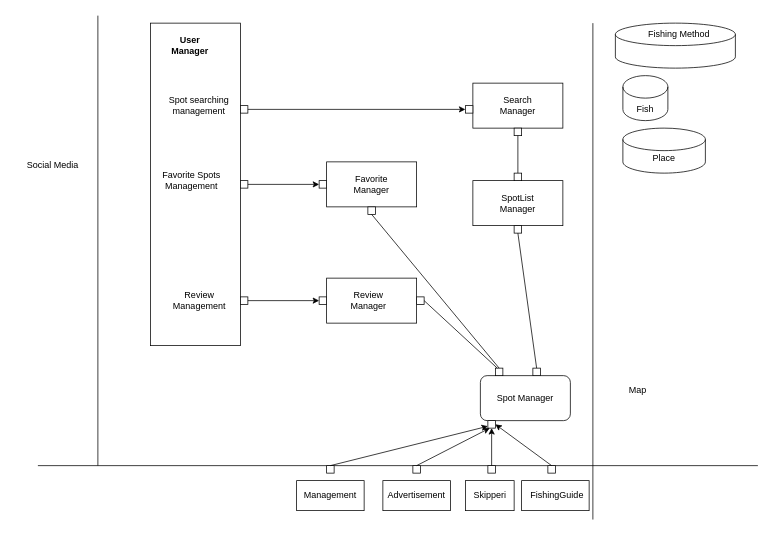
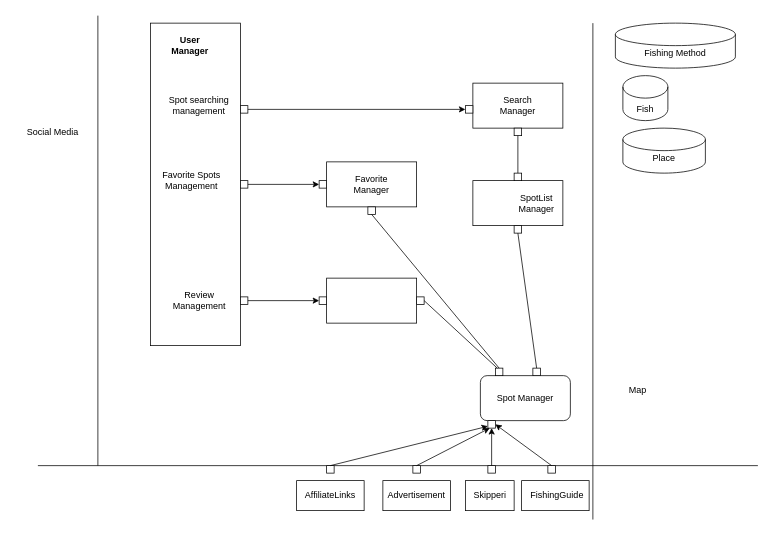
node "Fishing Method": moved (679, 34) -> (675, 53)
node "Social Media": moved (53, 165) -> (53, 132)
node "SpotList Manager": moved (518, 203) -> (537, 203)
node "Review Manager": removed
node "Management": label "Management" -> "AffiliateLinks"
